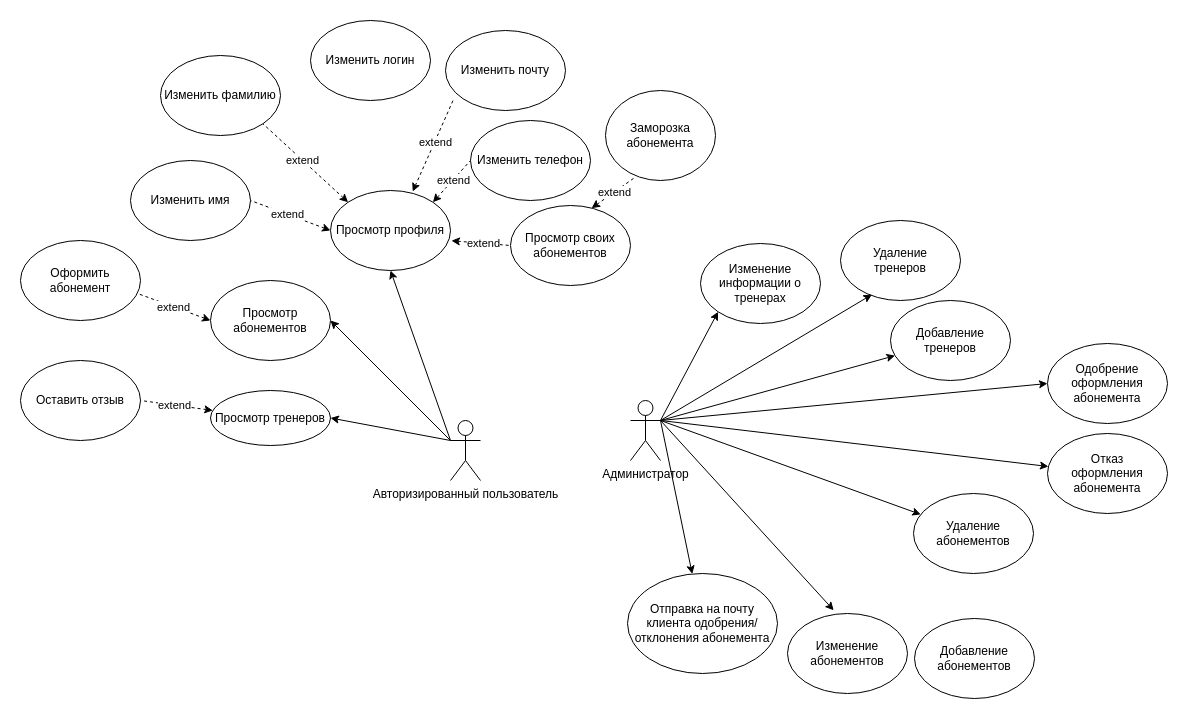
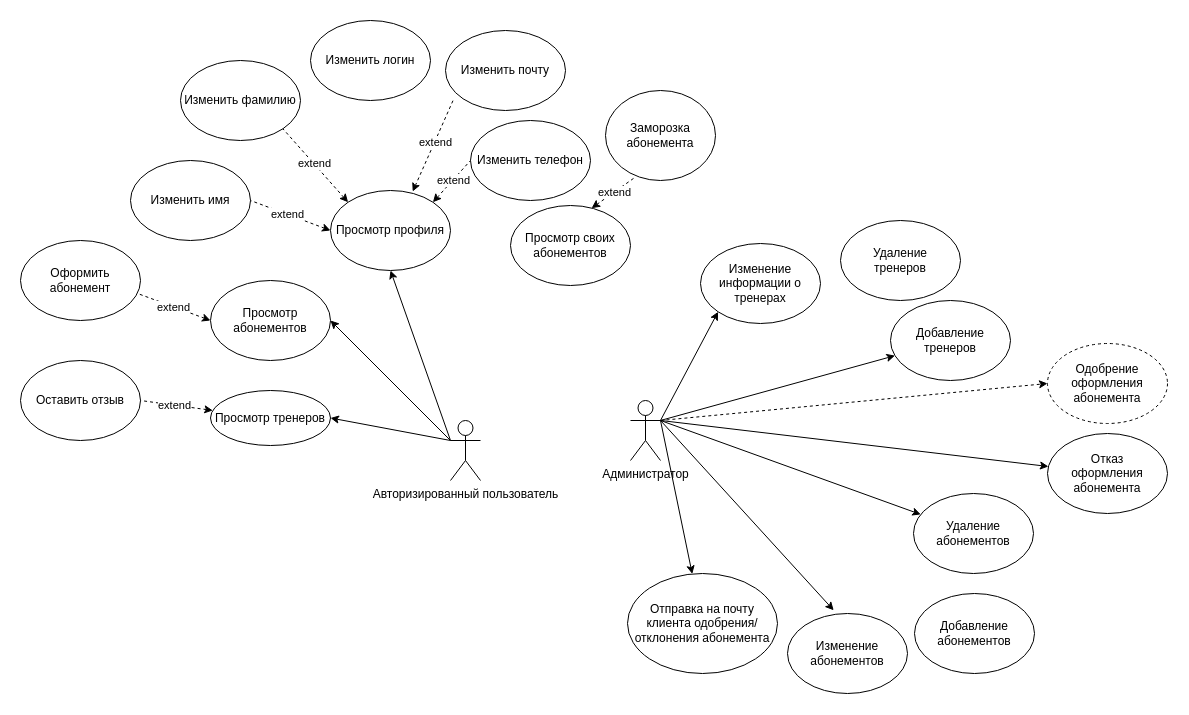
node "Изменить фамилию": moved (221, 96) -> (241, 101)
edge "Просмотр своих абонементов" -> "Просмотр профиля": removed, label "extend"
edge "Администратор" -> "Удаление тренеров": removed
node "Одобрение оформления абонемента": style solid -> dashed
edge "Администратор" -> "Одобрение оформления абонемента": style solid -> dashed
node "Добавление абонементов": moved (975, 659) -> (975, 634)
